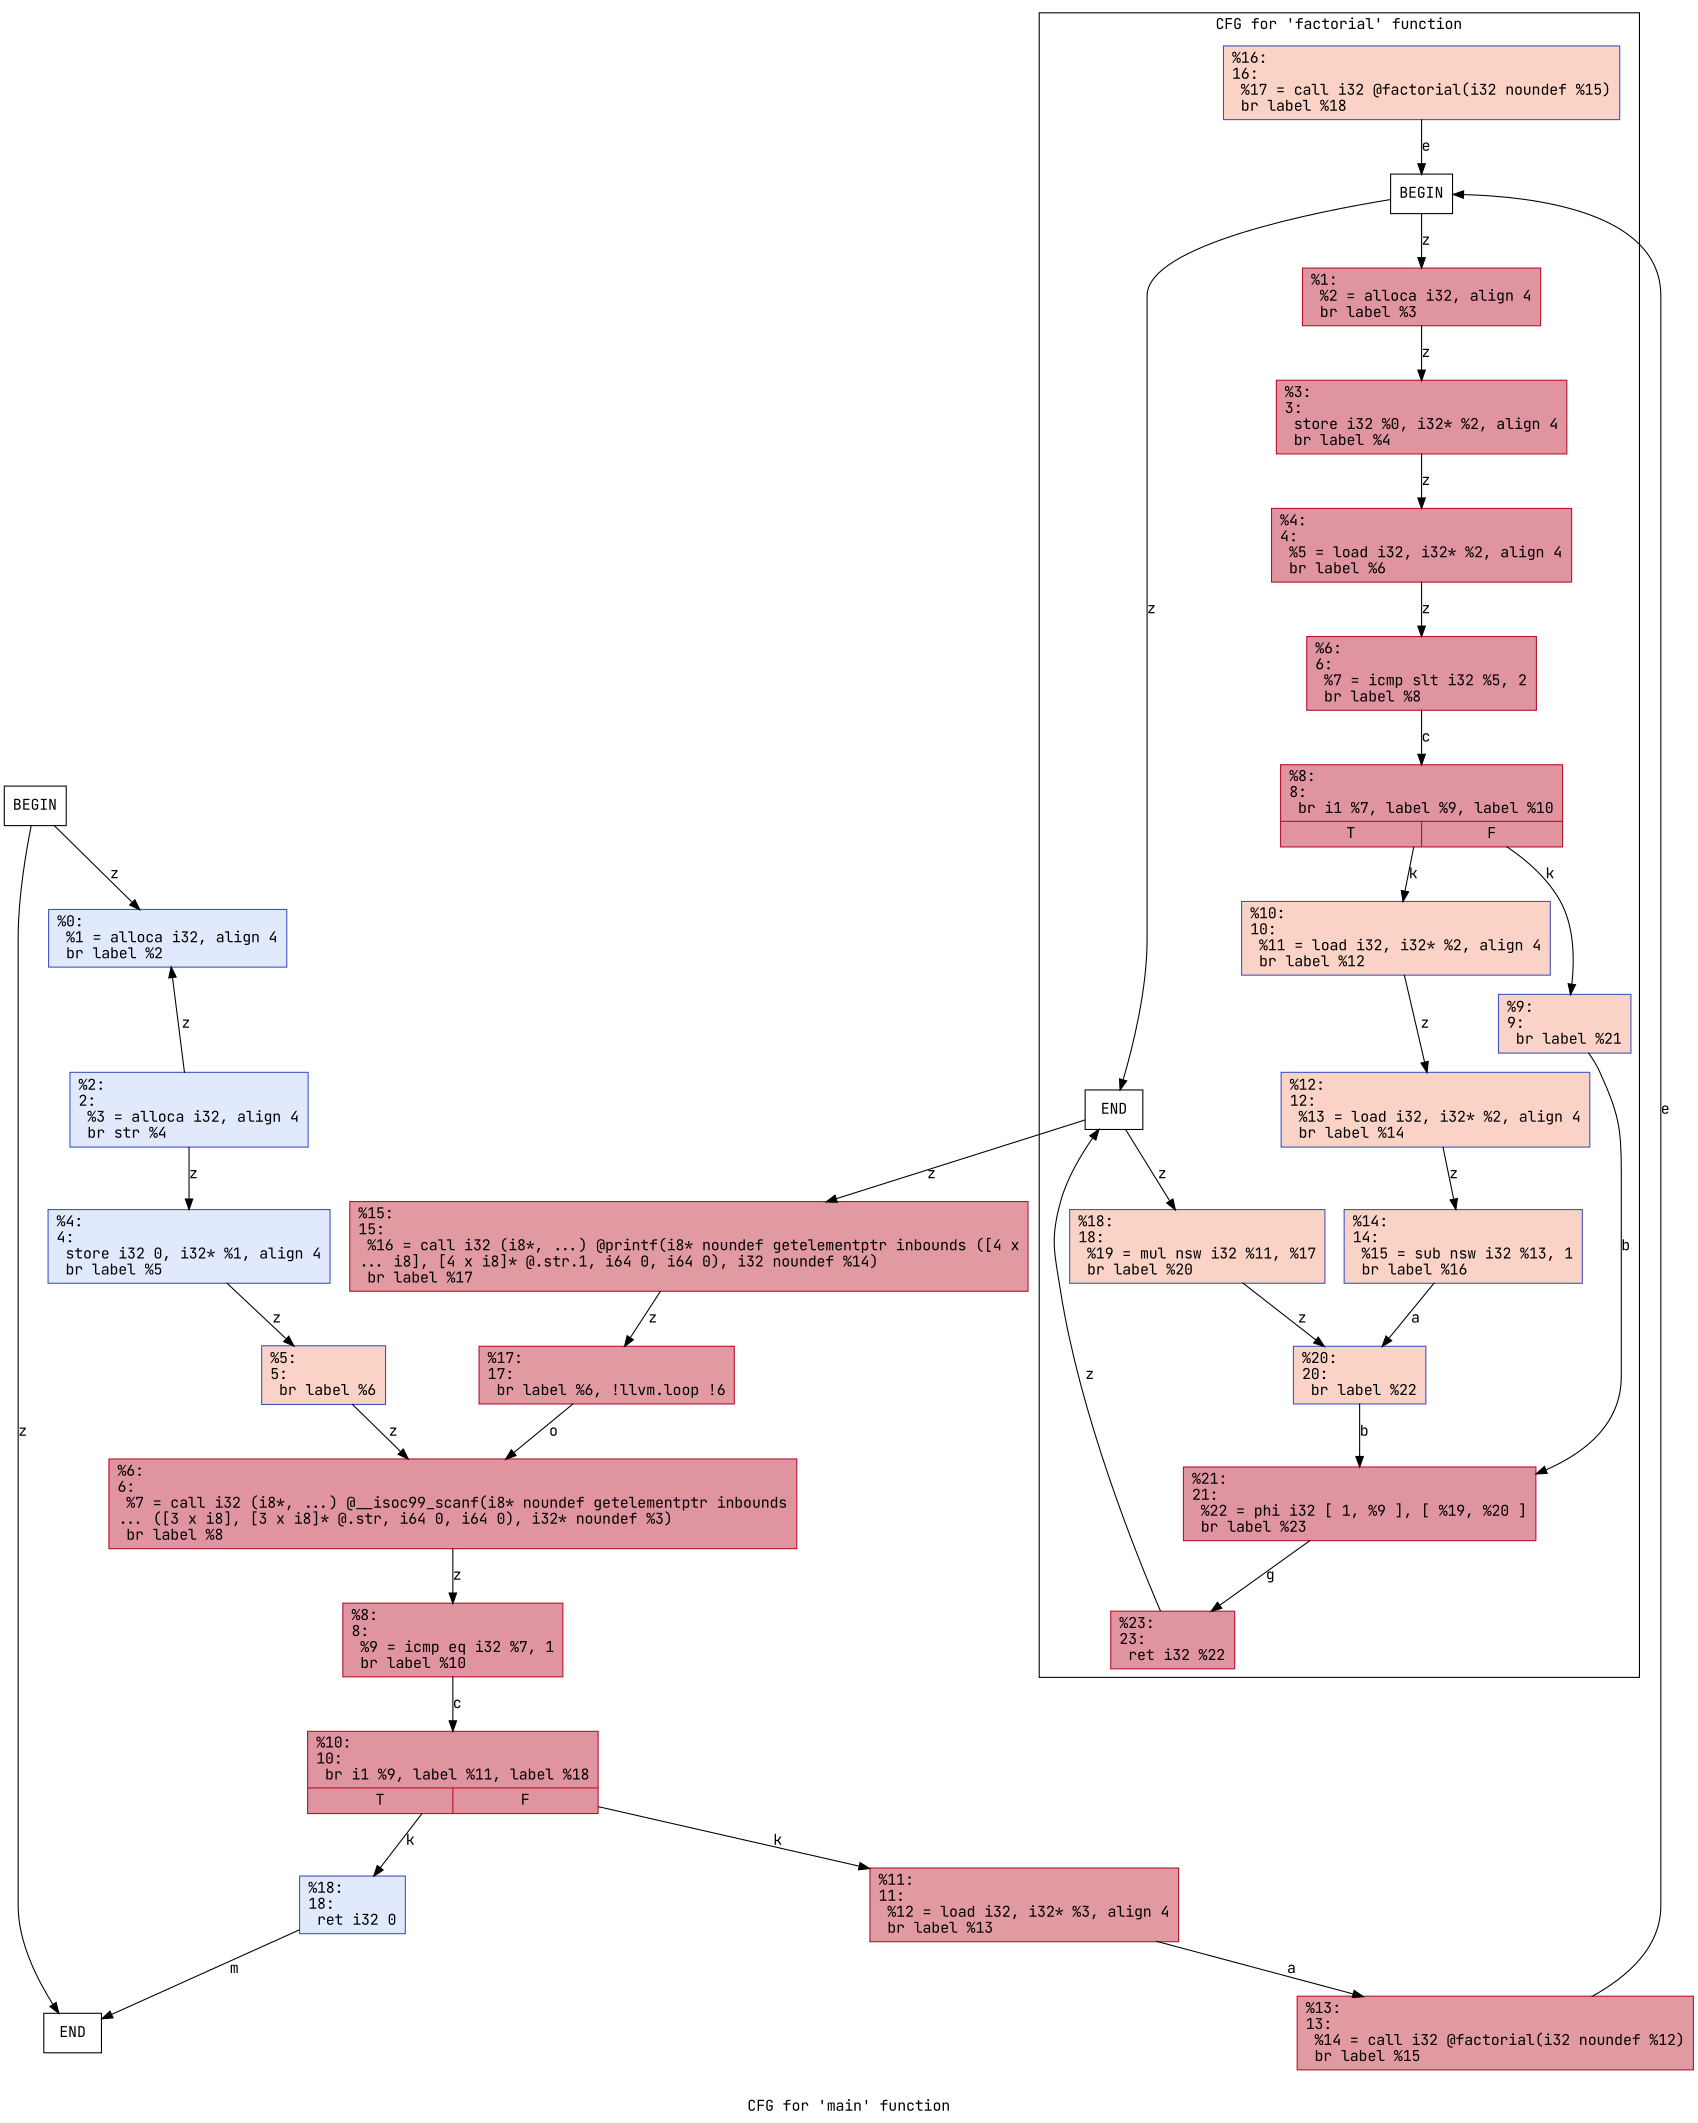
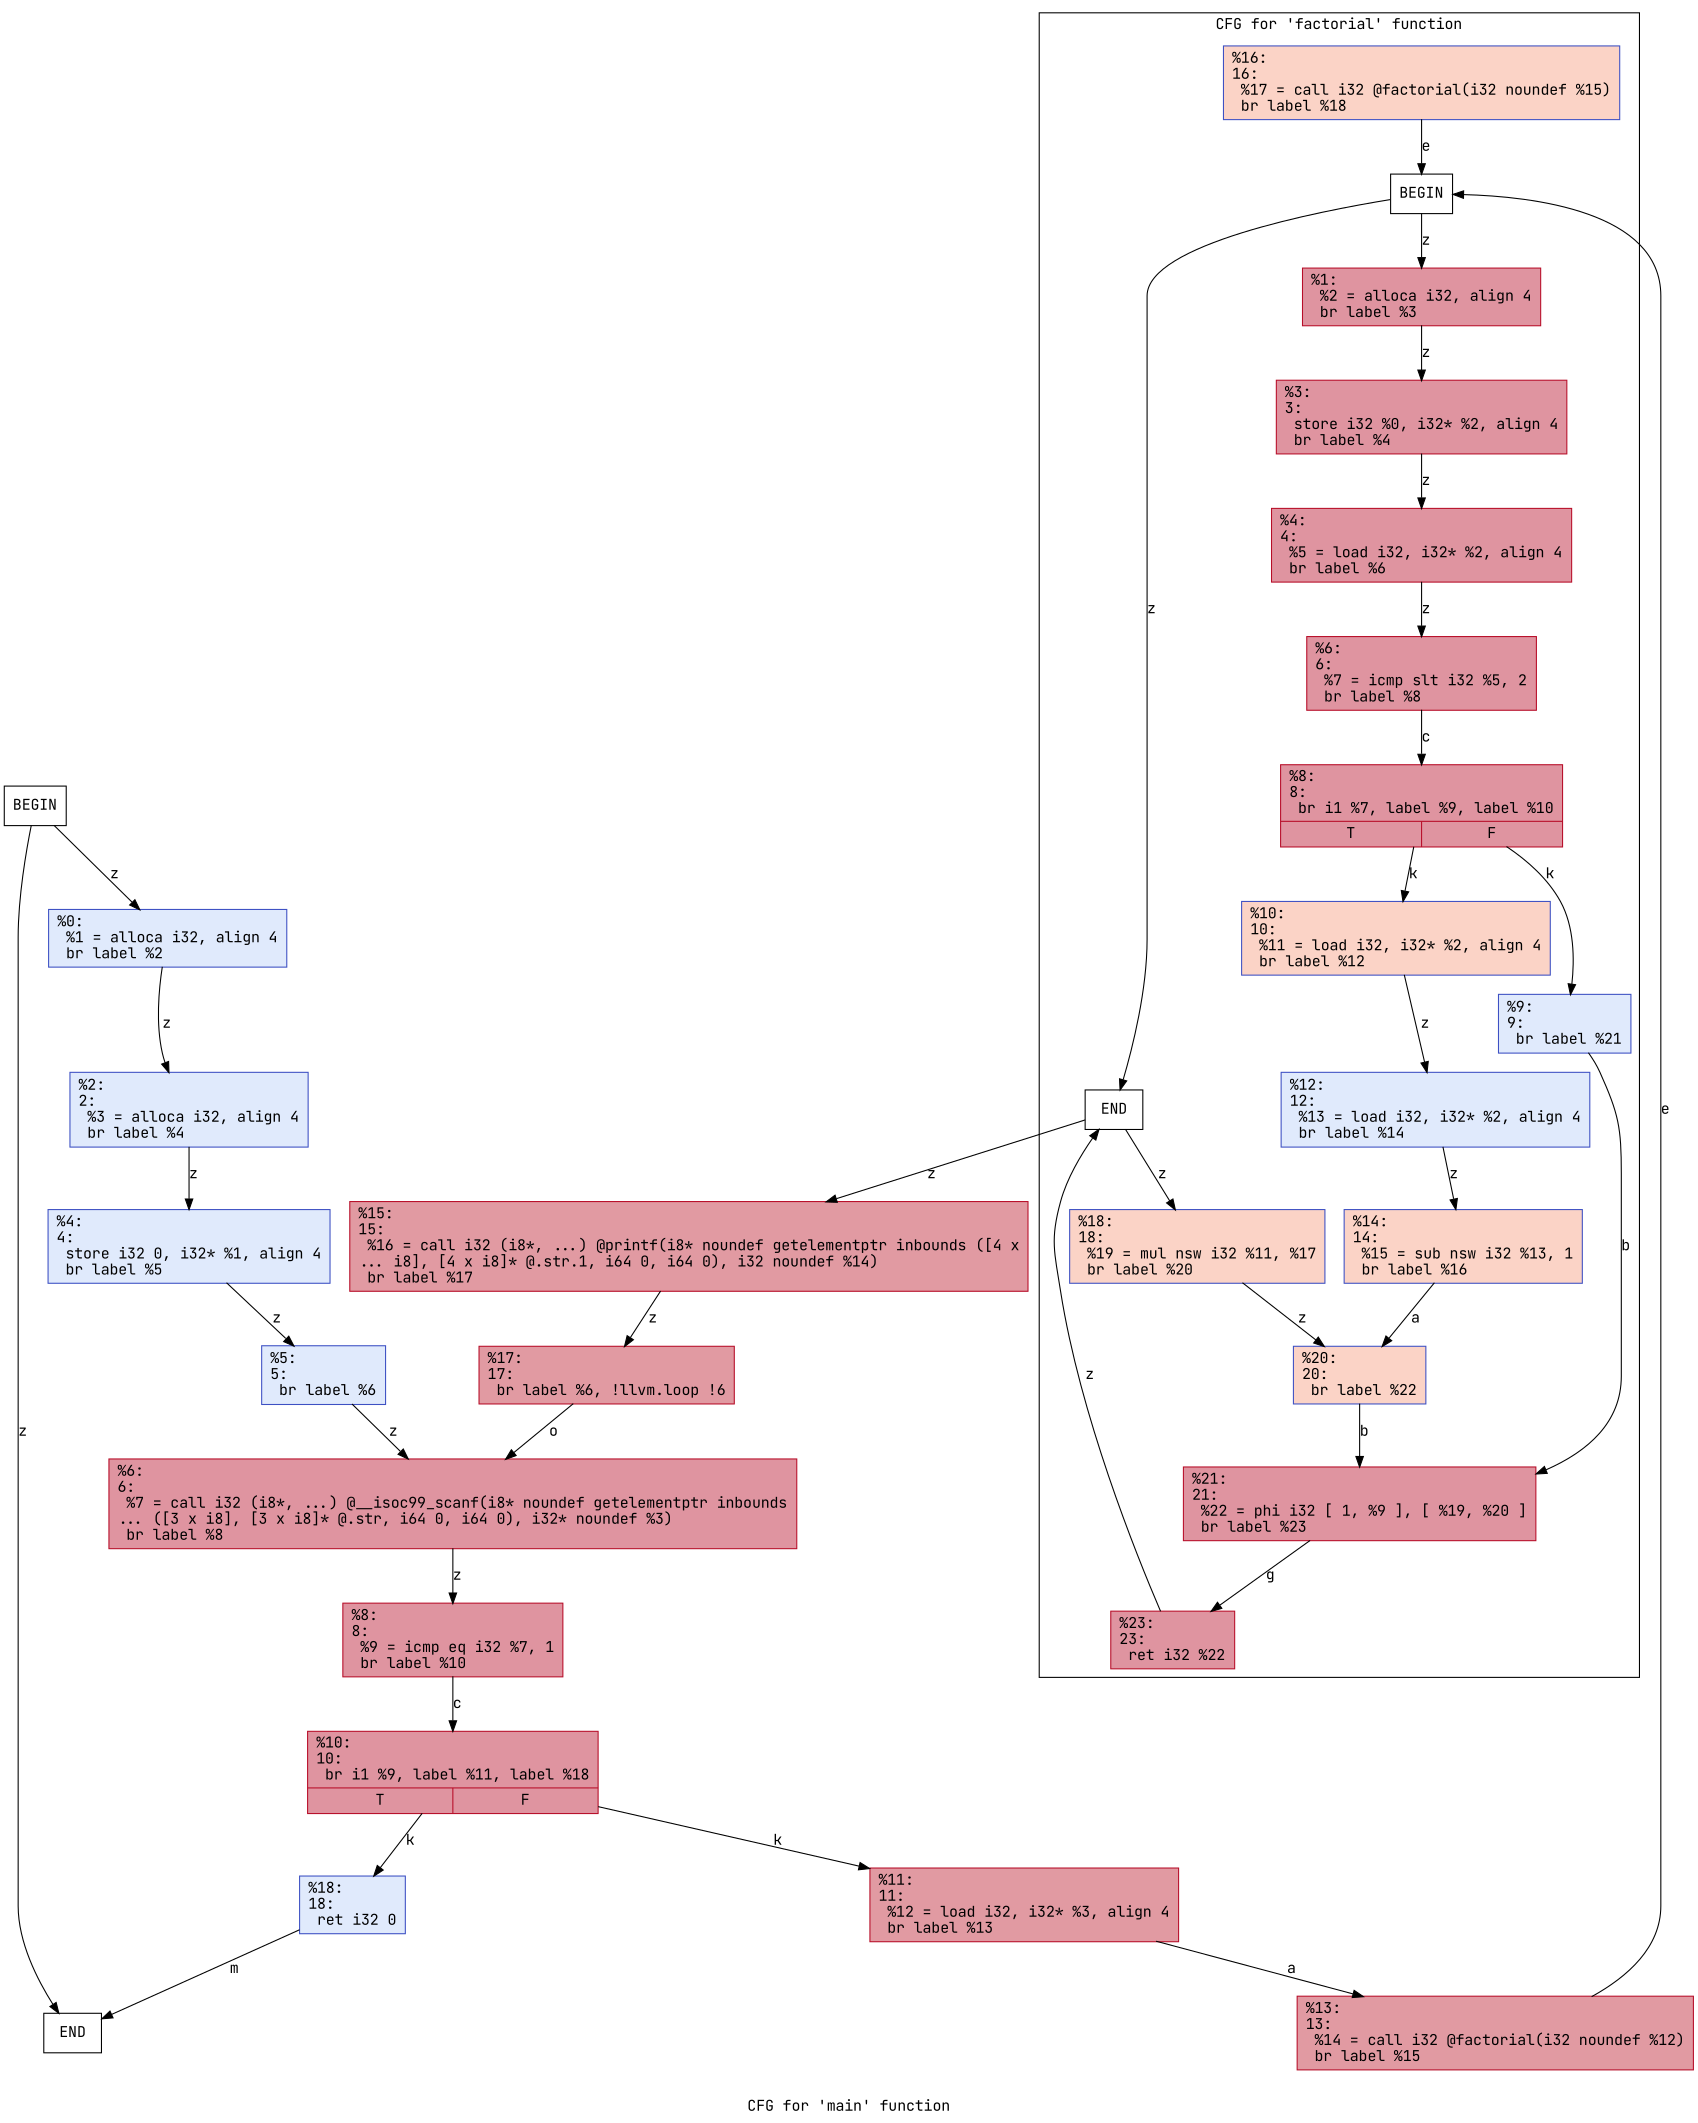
node "%9:": fillcolor #f59c7d70 -> #b9d0f970
edge "%2:" -> "%0:": reversed
node "%12:": fillcolor #f59c7d70 -> #b9d0f970
node "%2:": text "br str %4" -> "br label %4"
node "%5:": fillcolor #f59c7d70 -> #b9d0f970
